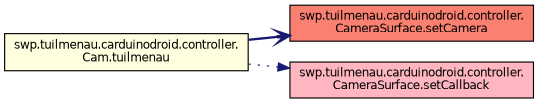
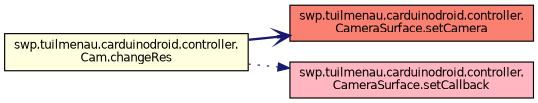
node "swp.tuilmenau.carduinodroid.controller. Cam.tuilmenau": label "swp.tuilmenau.carduinodroid.controller. Cam.tuilmenau" -> "swp.tuilmenau.carduinodroid.controller. Cam.changeRes"
